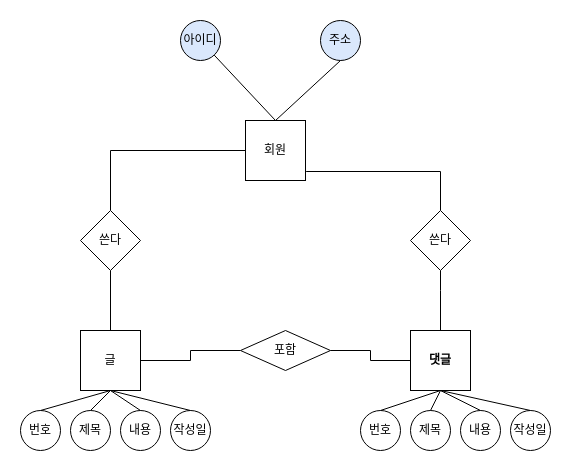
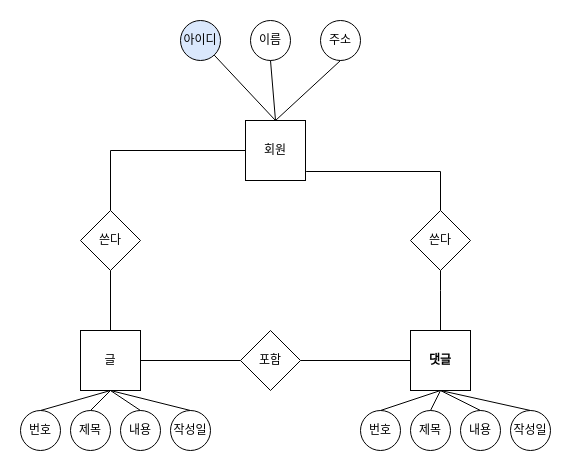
node "이름": added
node "주소": fillcolor #dae8fc -> #ffffff
edge "이름" -- "회원": added
node "포함": size 90x40 -> 60x60
